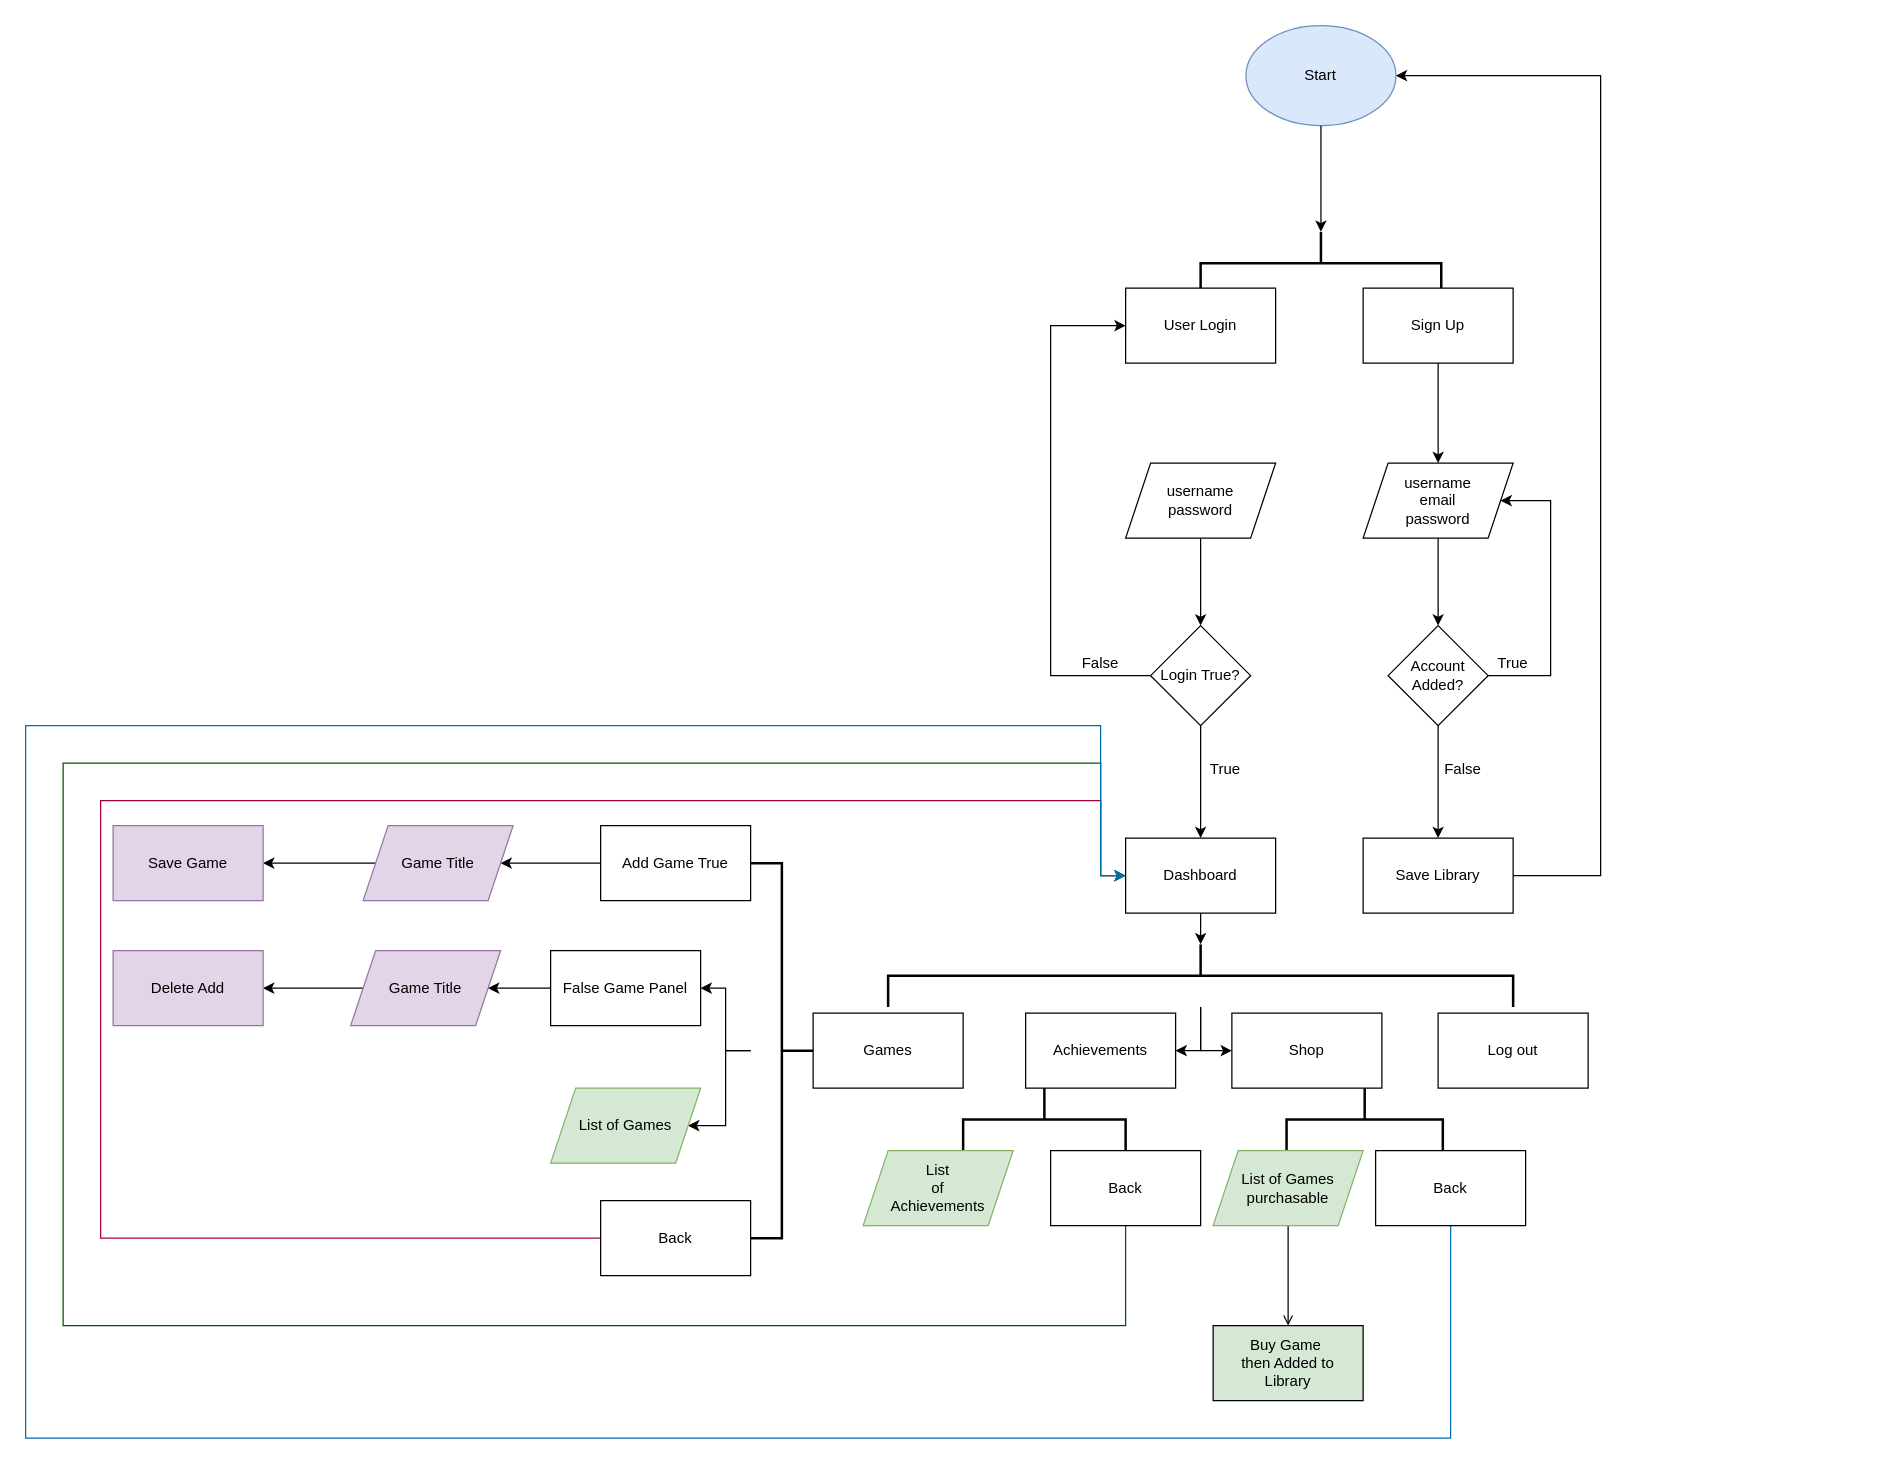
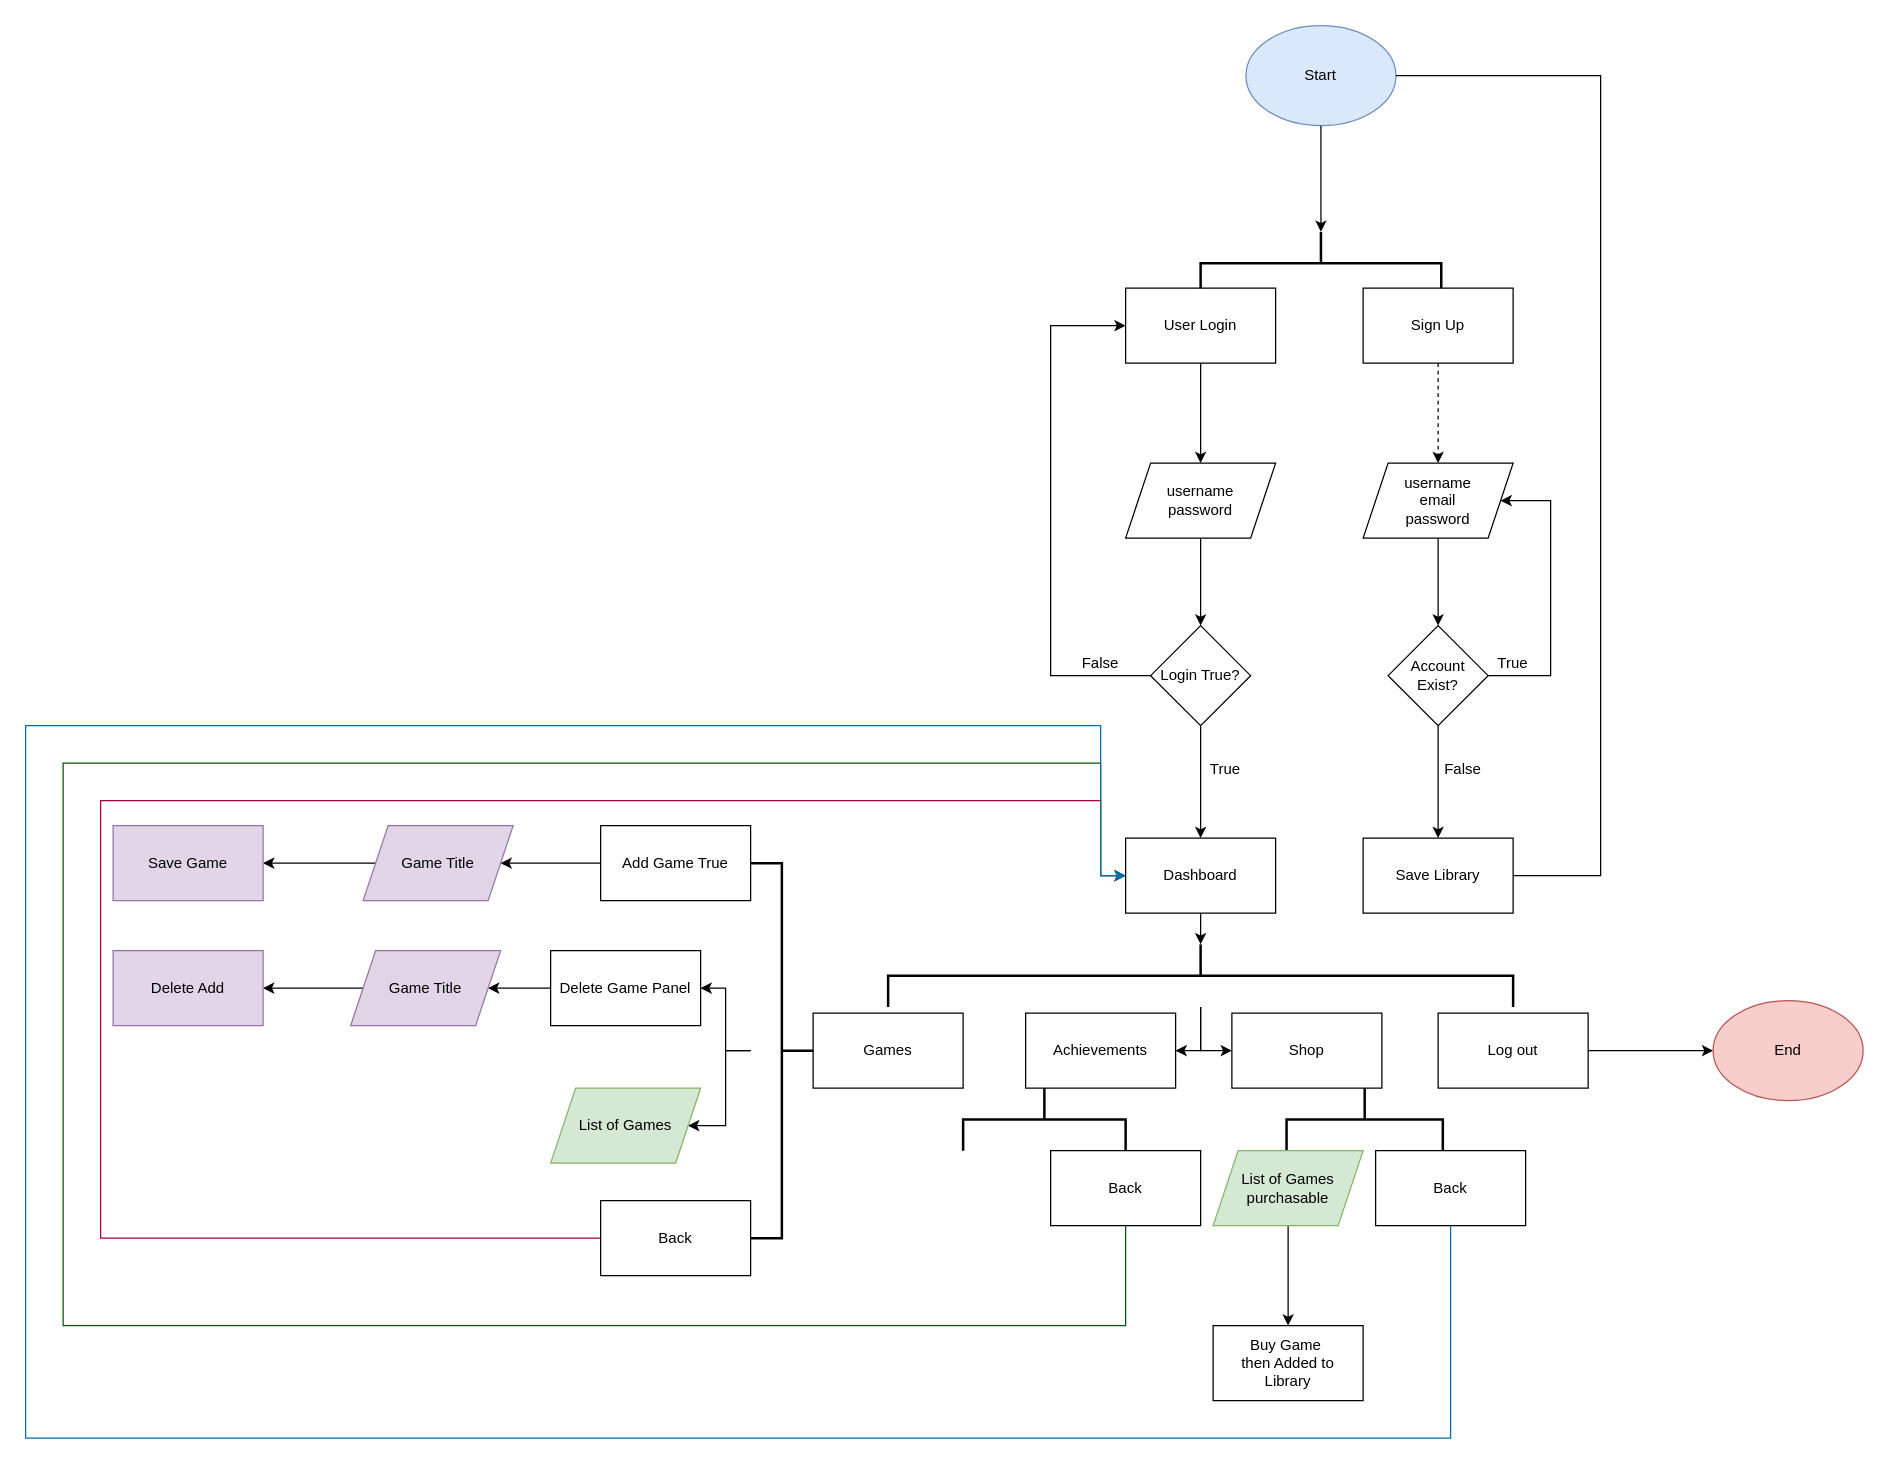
edge "Save Library" -> "Start": arrowhead classic -> none
edge "User Login" -> "username password": added
edge "Sign Up" -> "username email password": style solid -> dashed
node "Account Added?": label "Account Added?" -> "Account Exist?"
node "False Game Panel": label "False Game Panel" -> "Delete Game Panel"
edge "Log out" -> "End": added
node "End": added
node "List of Achievements": removed
edge "List of Games purchasable" -> "Buy Game then Added to Library": arrowhead open -> classic
node "Buy Game then Added to Library": fillcolor #d5e8d4 -> #ffffff
